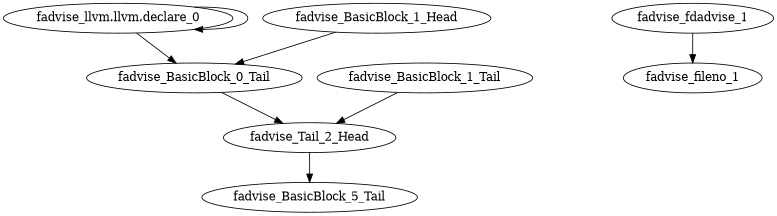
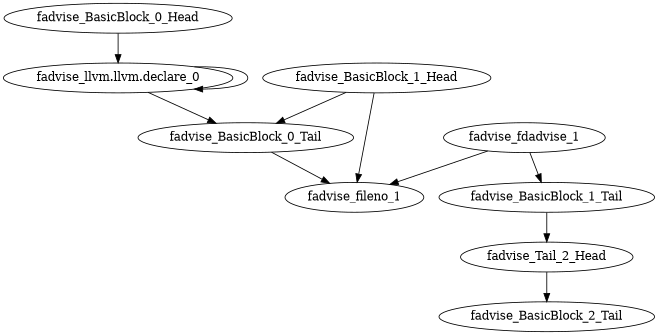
node "fadvise_BasicBlock_0_Head": added
edge "fadvise_BasicBlock_0_Tail" -> "fadvise_Tail_2_Head": now "fadvise_BasicBlock_0_Tail" -> "fadvise_fileno_1"
edge "fadvise_BasicBlock_1_Head" -> "fadvise_fileno_1": added
edge "fadvise_fdadvise_1" -> "fadvise_BasicBlock_1_Tail": added
node "fadvise_BasicBlock_5_Tail": label "fadvise_BasicBlock_5_Tail" -> "fadvise_BasicBlock_2_Tail"
